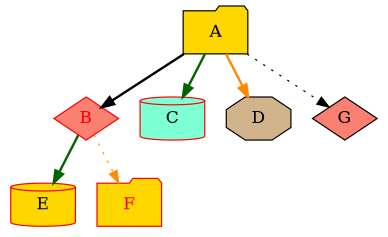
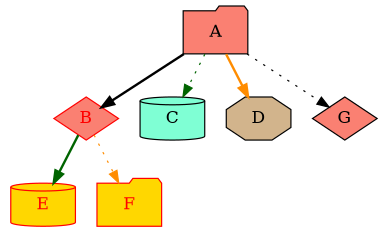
node "A": fillcolor gold -> salmon
edge "A" -> "C": style bold -> dotted
node "C": color red -> black
node "E": fontcolor black -> red
